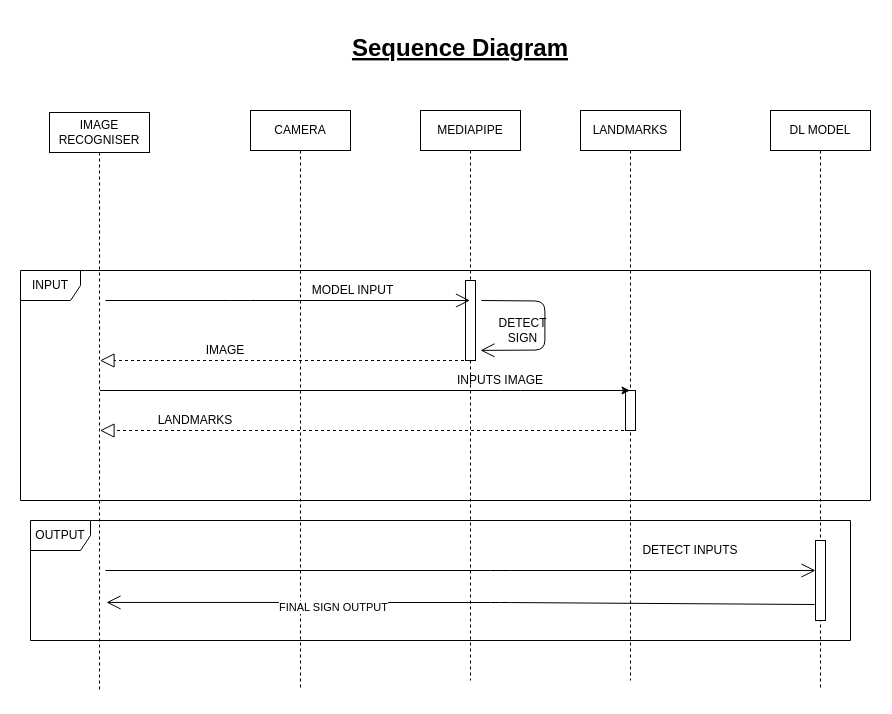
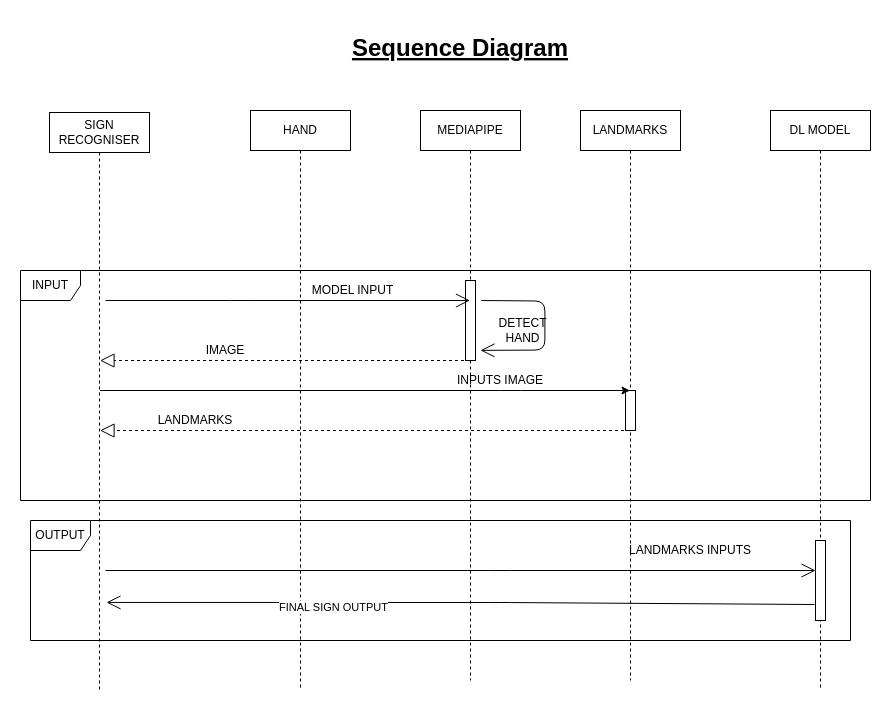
node "CAMERA": label "CAMERA" -> "HAND"
node "IMAGE RECOGNISER": label "IMAGE RECOGNISER" -> "SIGN RECOGNISER"
node "DETECT SIGN": label "DETECT SIGN" -> "DETECT HAND"
node "DETECT INPUTS": label "DETECT INPUTS" -> "LANDMARKS INPUTS"
